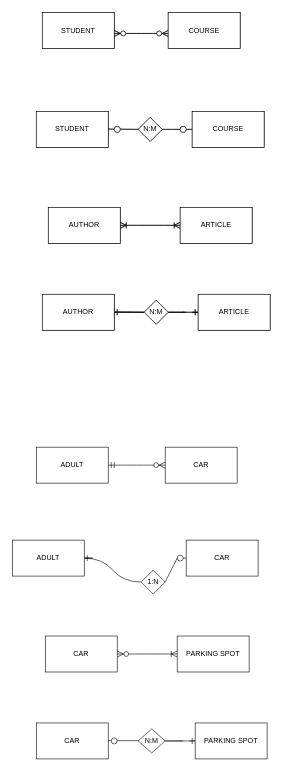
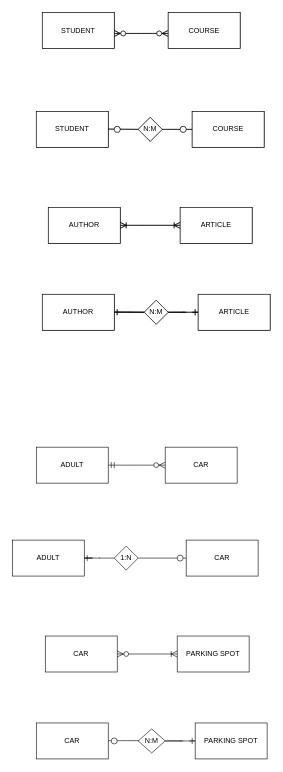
node "1:N": moved (153, 582) -> (126, 558)
